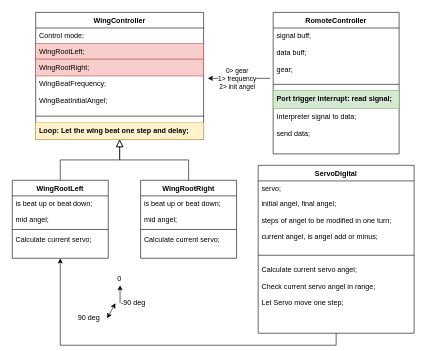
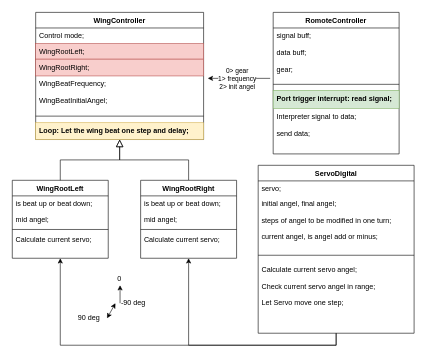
edge "ServoDigital" -> "WingRootRight": added
